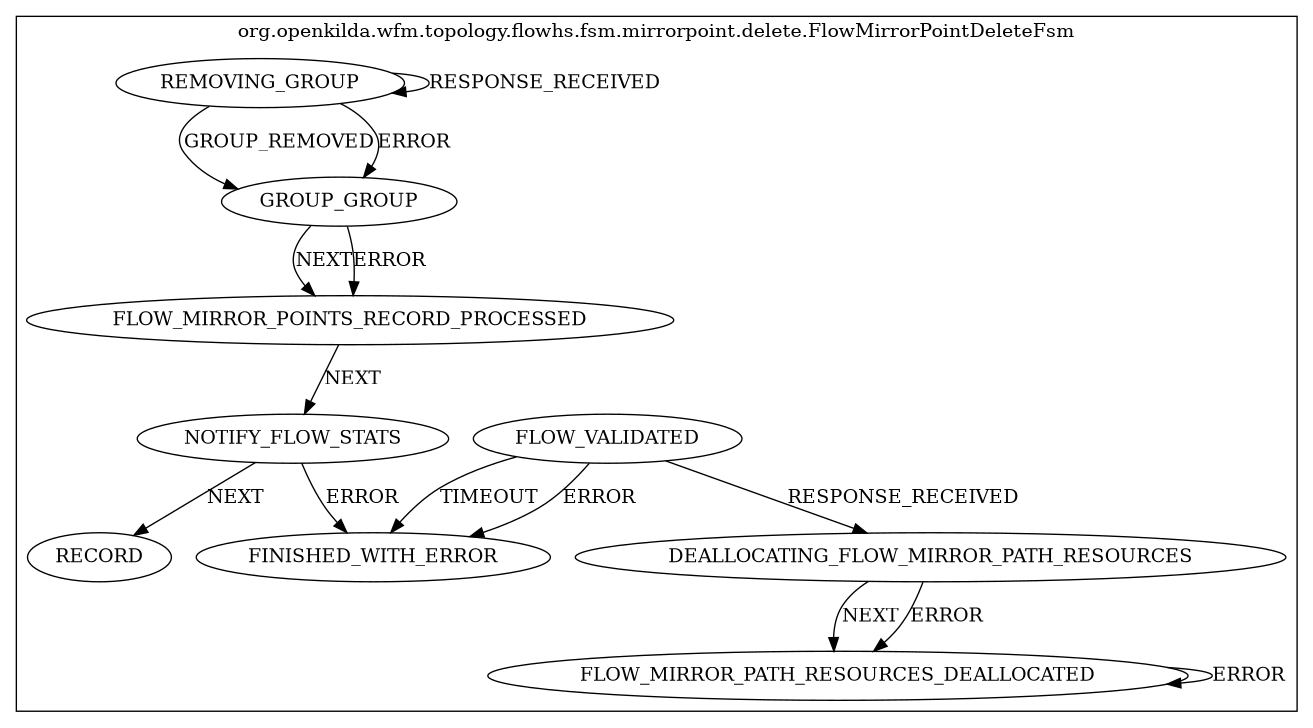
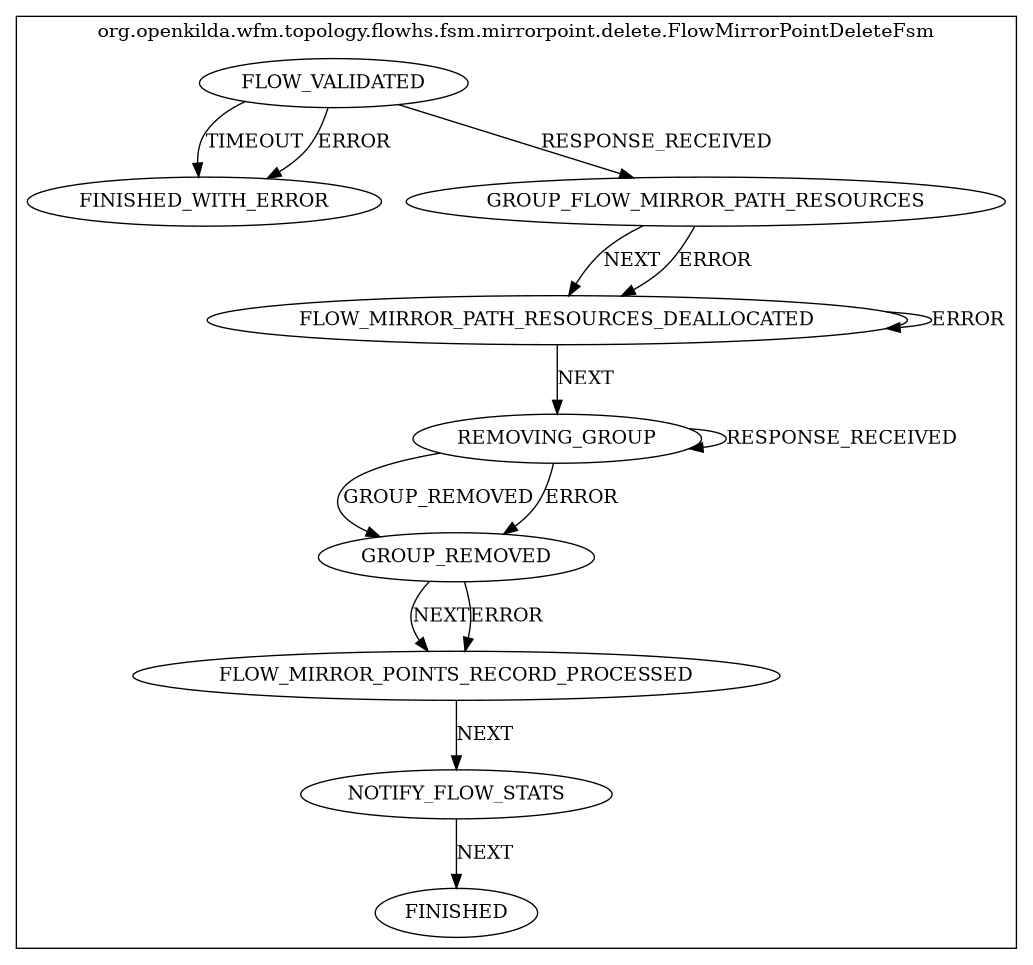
node "GROUP_GROUP": label "GROUP_GROUP" -> "GROUP_REMOVED"
edge "FLOW_MIRROR_PATH_RESOURCES_DEALLOCATED" -> "REMOVING_GROUP": added, label "NEXT"
edge "NOTIFY_FLOW_STATS" -> "FINISHED_WITH_ERROR": removed, label "ERROR"
node "RECORD": label "RECORD" -> "FINISHED"
node "DEALLOCATING_FLOW_MIRROR_PATH_RESOURCES": label "DEALLOCATING_FLOW_MIRROR_PATH_RESOURCES" -> "GROUP_FLOW_MIRROR_PATH_RESOURCES"
